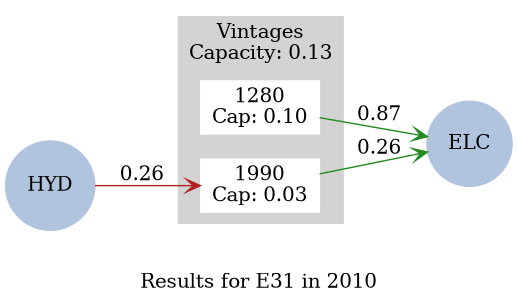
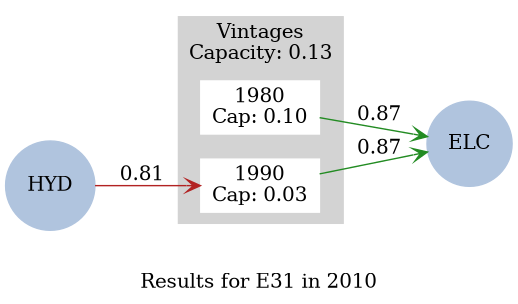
node "1280 Cap: 0.10": label "1280 Cap: 0.10" -> "1980 Cap: 0.10"
edge "1990 Cap: 0.03" -> "ELC": label "0.26" -> "0.87"
edge "HYD" -> "1990 Cap: 0.03": label "0.26" -> "0.81"
